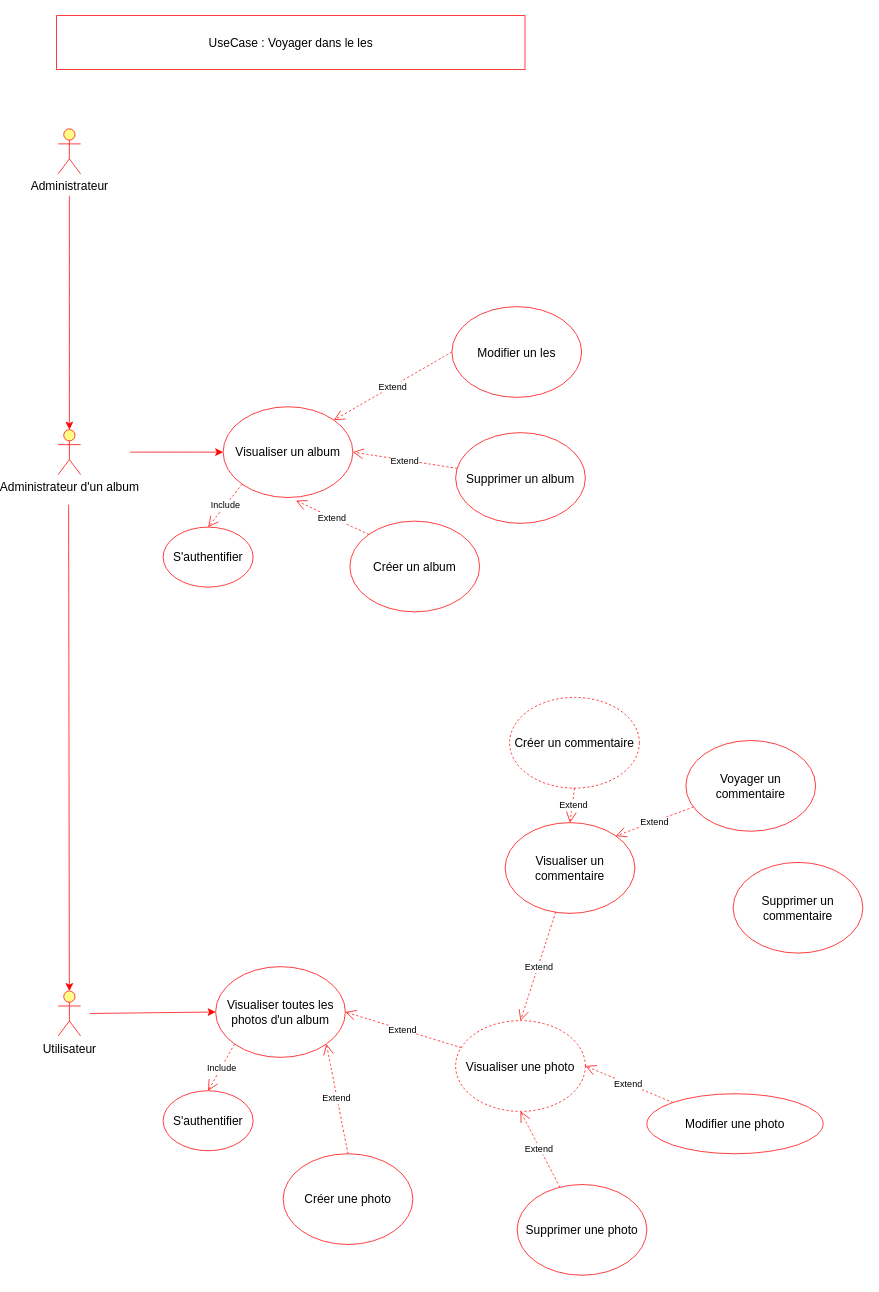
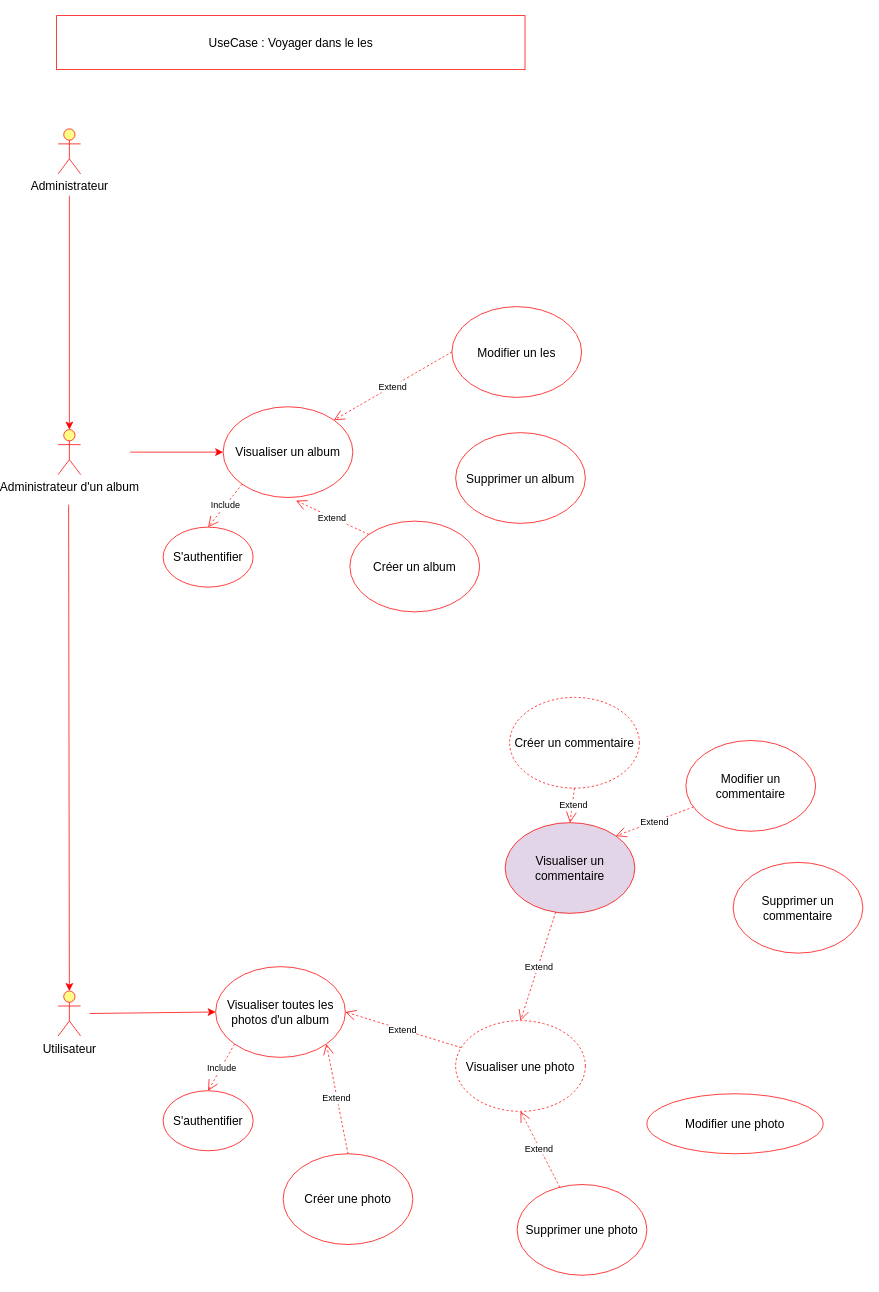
edge "Supprimer un album" -> "Visualiser un album": removed, label "Extend"
node "Voyager un commentaire": label "Voyager un commentaire" -> "Modifier un commentaire"
node "Visualiser un commentaire": fillcolor #ffffff -> #e1d5e7
edge "Modifier une photo" -> "Visualiser une photo": removed, label "Extend"
